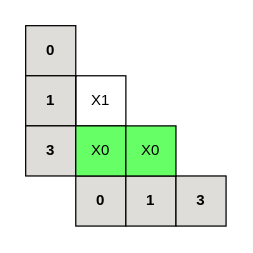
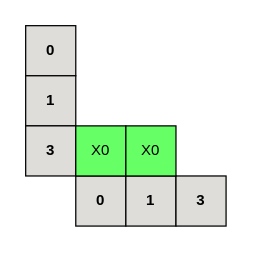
node "X1": removed
